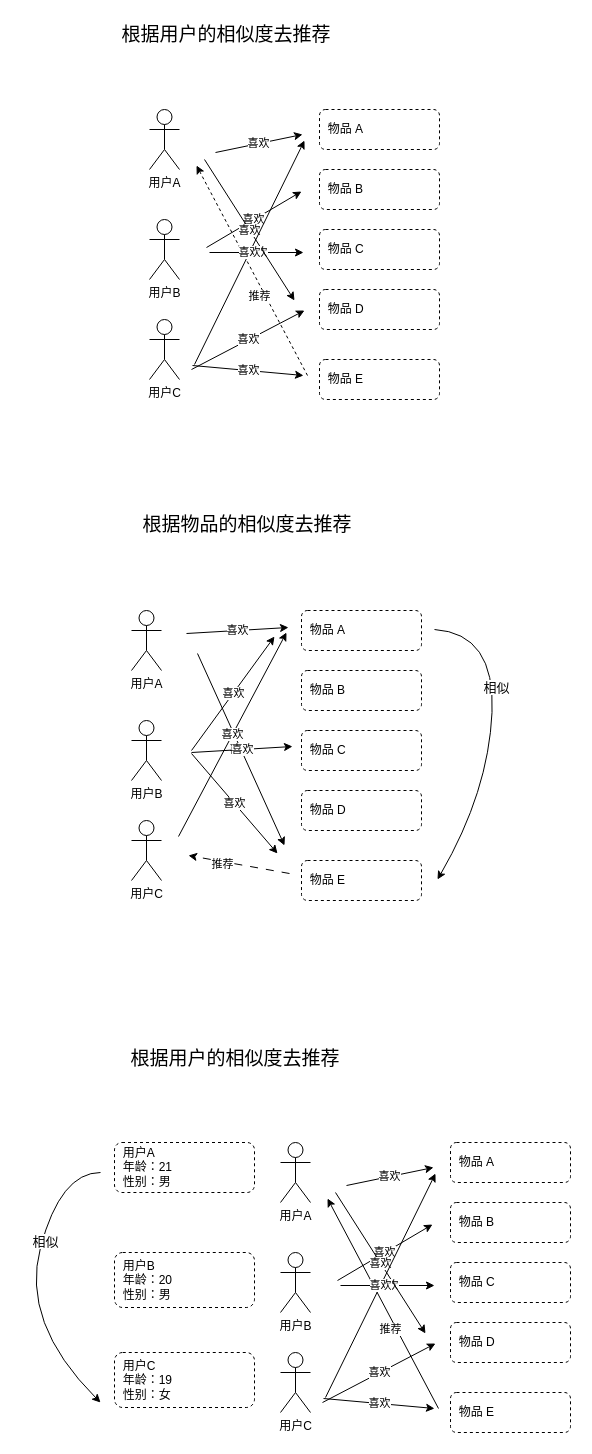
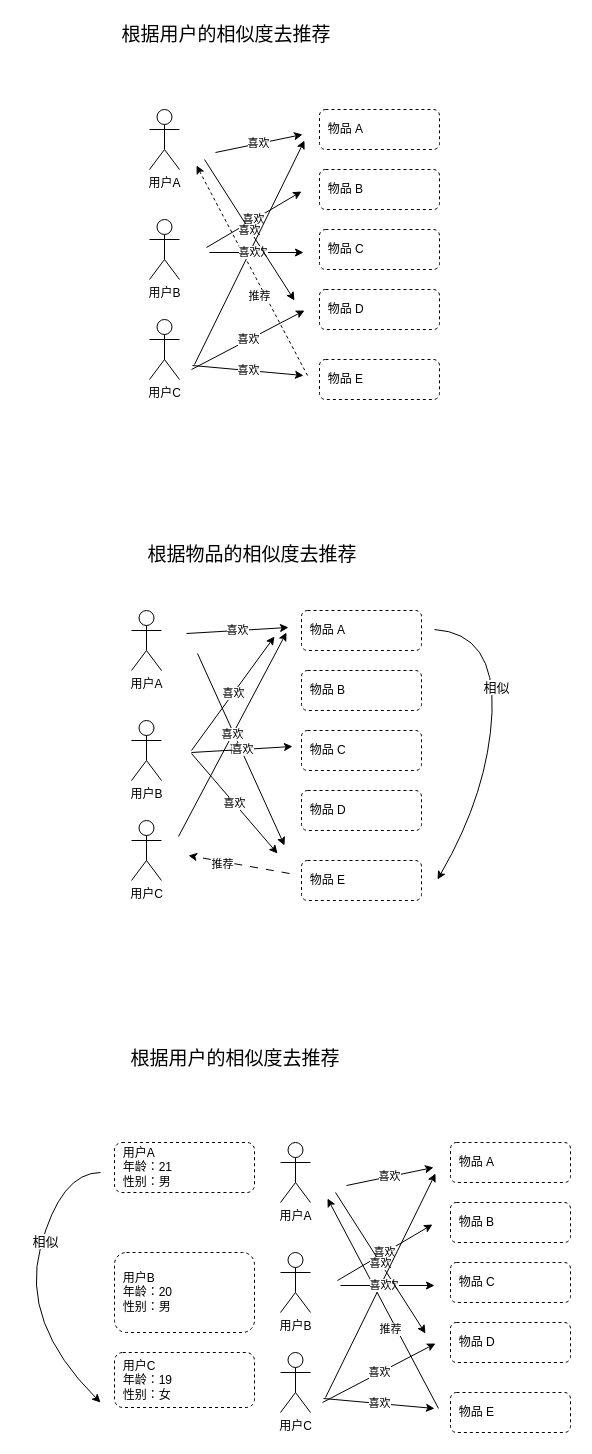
node "根据物品的相似度去推荐": moved (248, 526) -> (253, 556)
node "用户B 年龄：20 性别：男": size 140x55 -> 140x80
